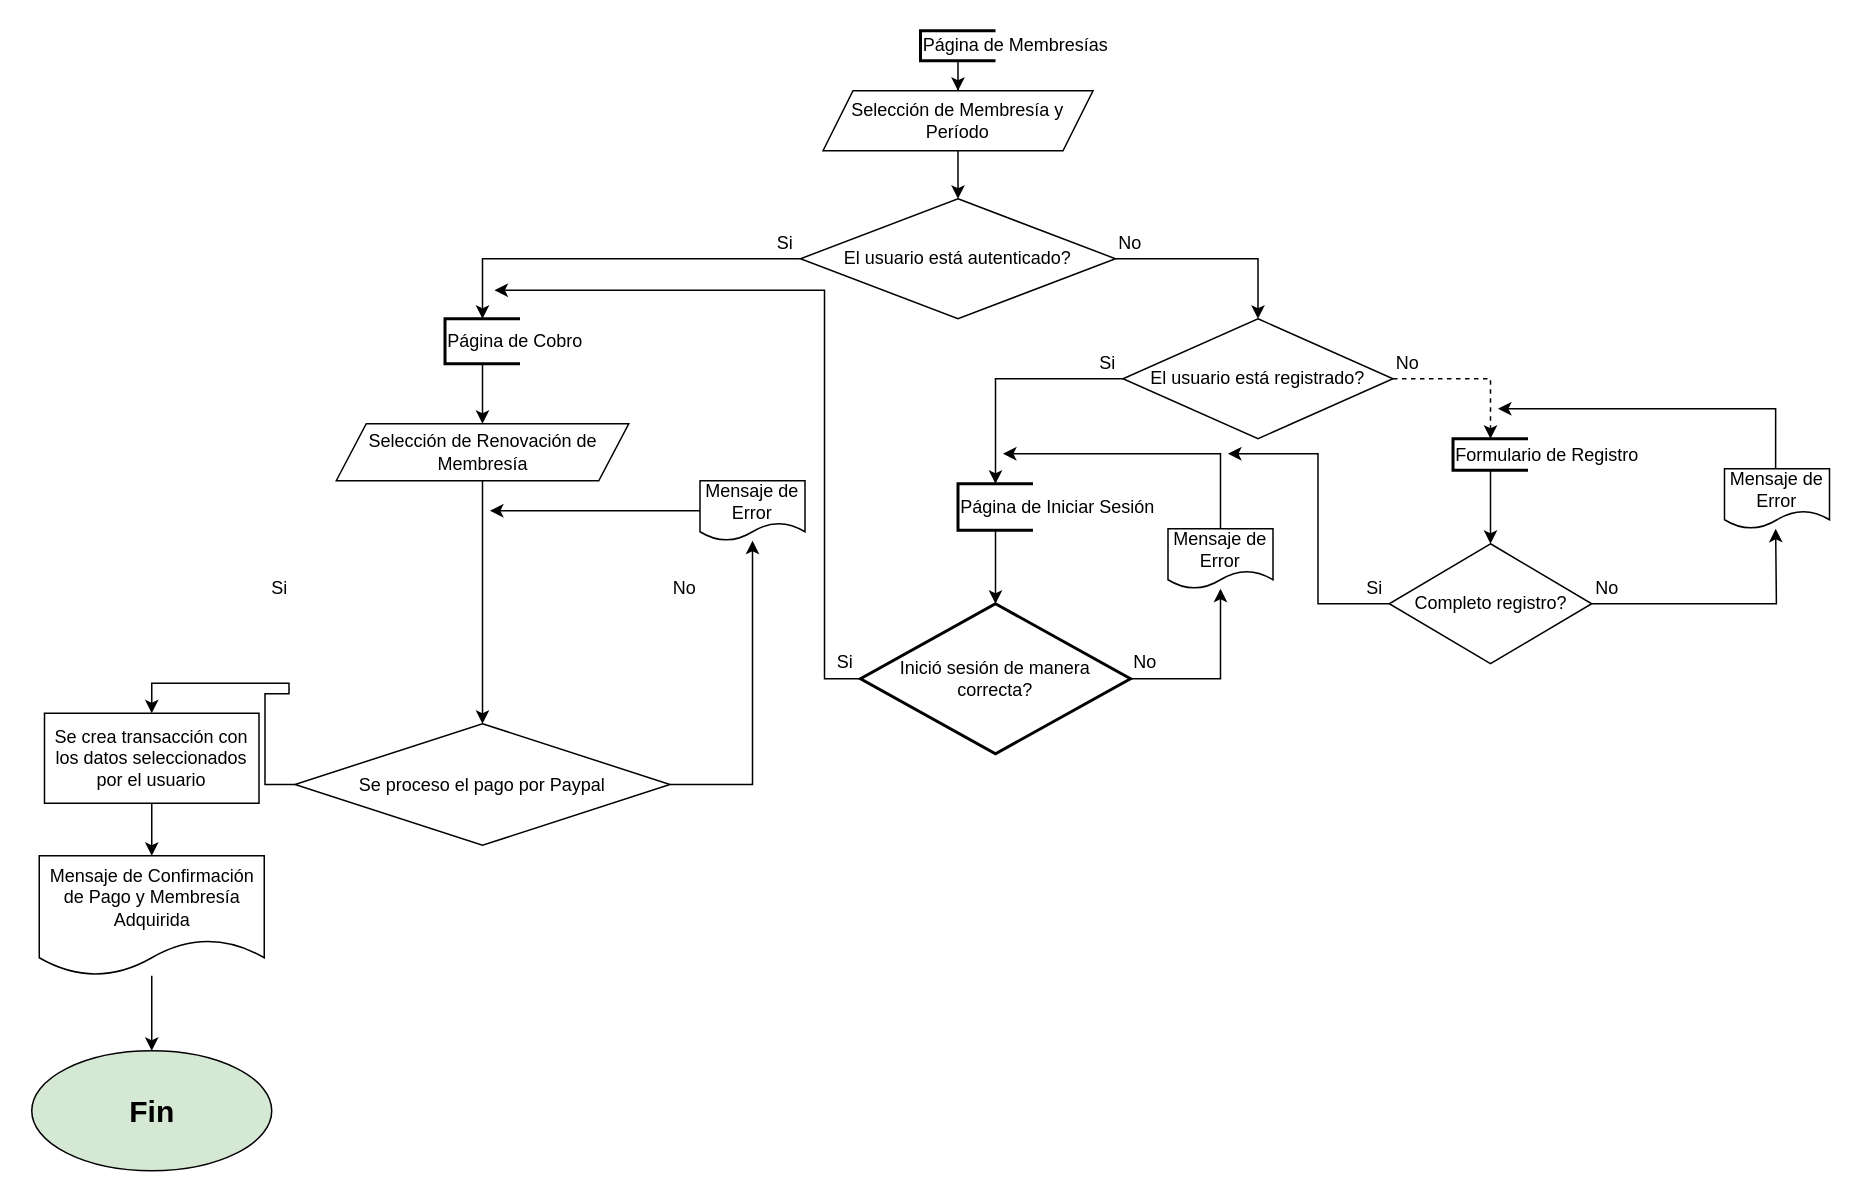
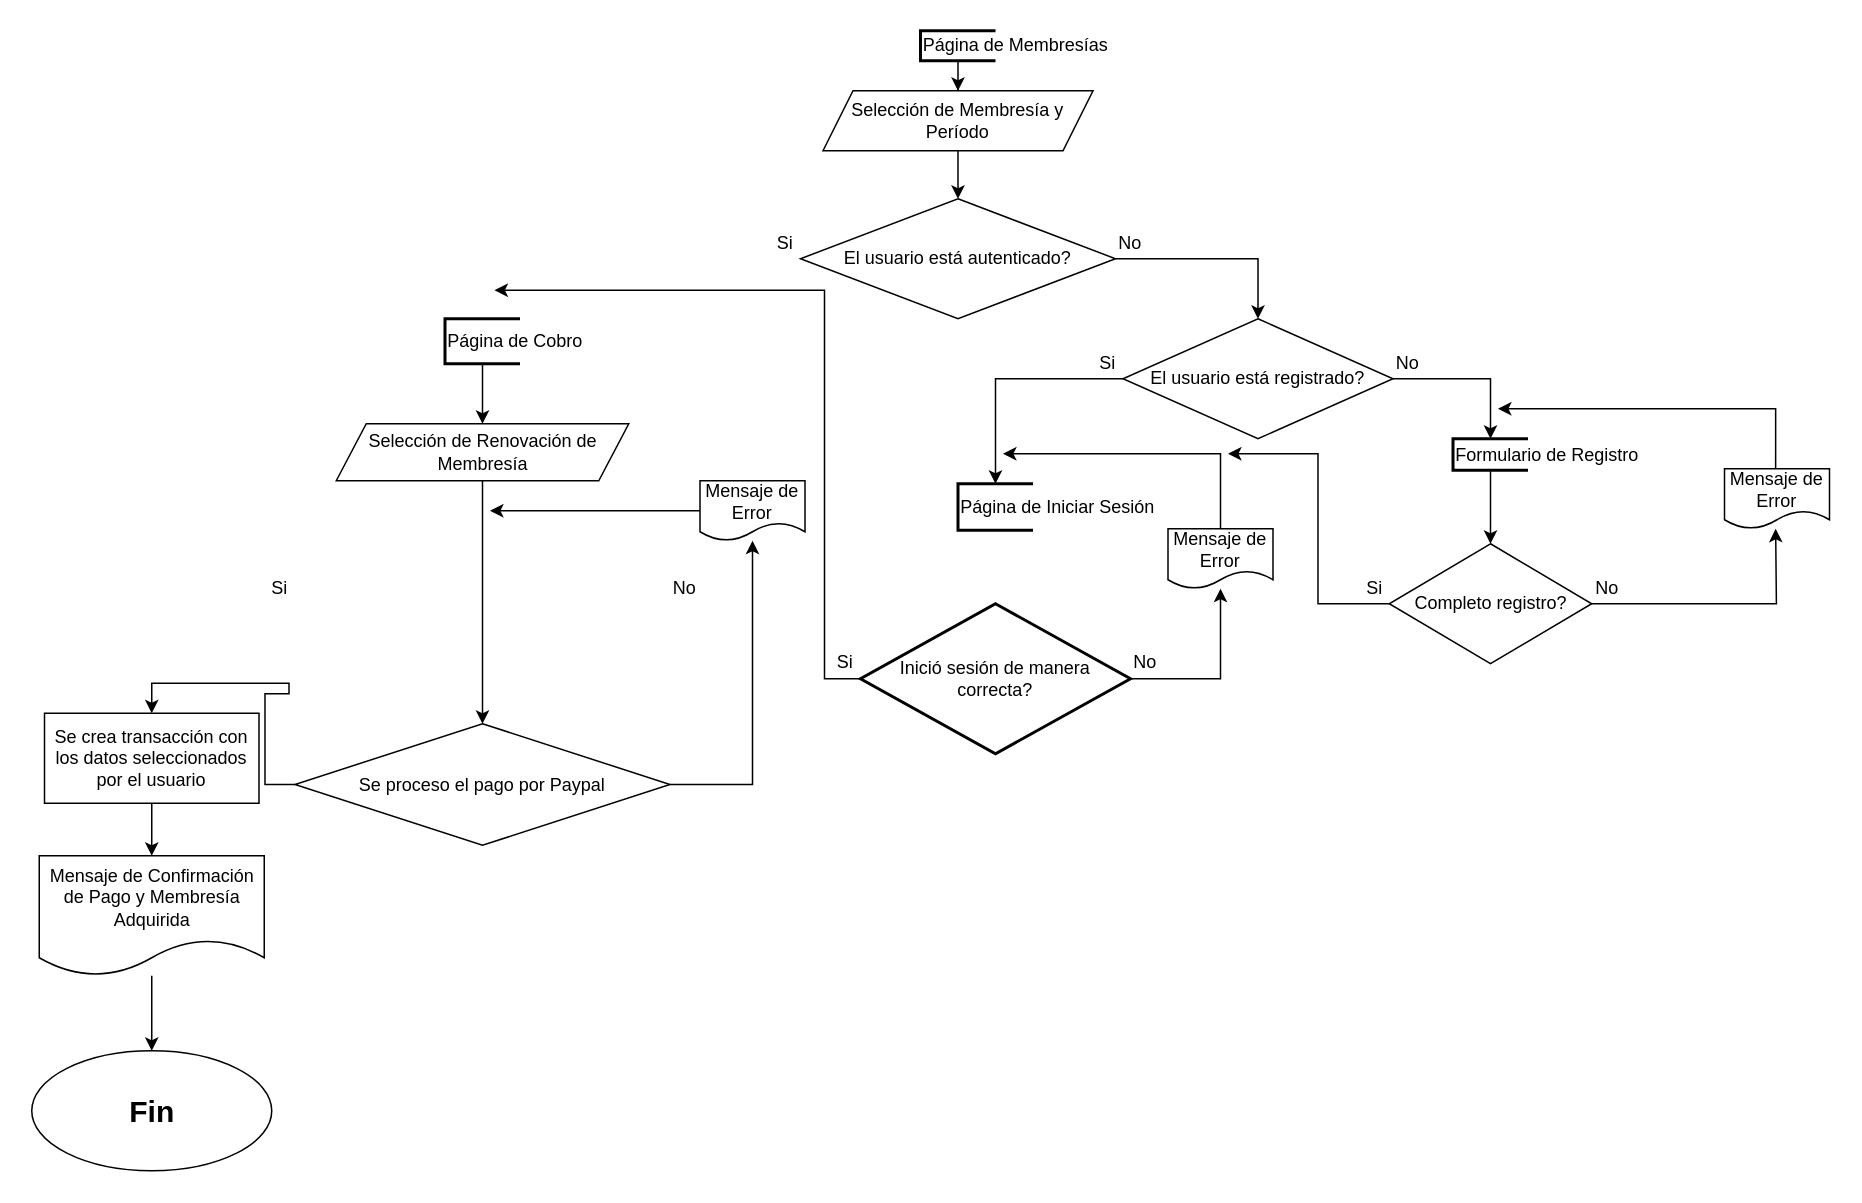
edge "El usuario está autenticado?" -> "Página de Cobro": removed
edge "El usuario está registrado?" -> "Formulario de Registro": style dashed -> solid
edge "Página de Iniciar Sesión" -> "Inició sesión de manera correcta?": removed
node "Fin": fillcolor #d5e8d4 -> #ffffff
